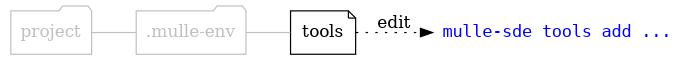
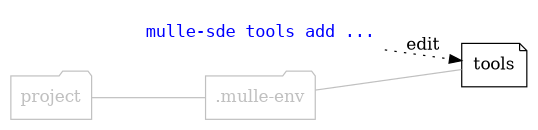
edge "tools" -> "mulle-sde tools add ...": reversed
